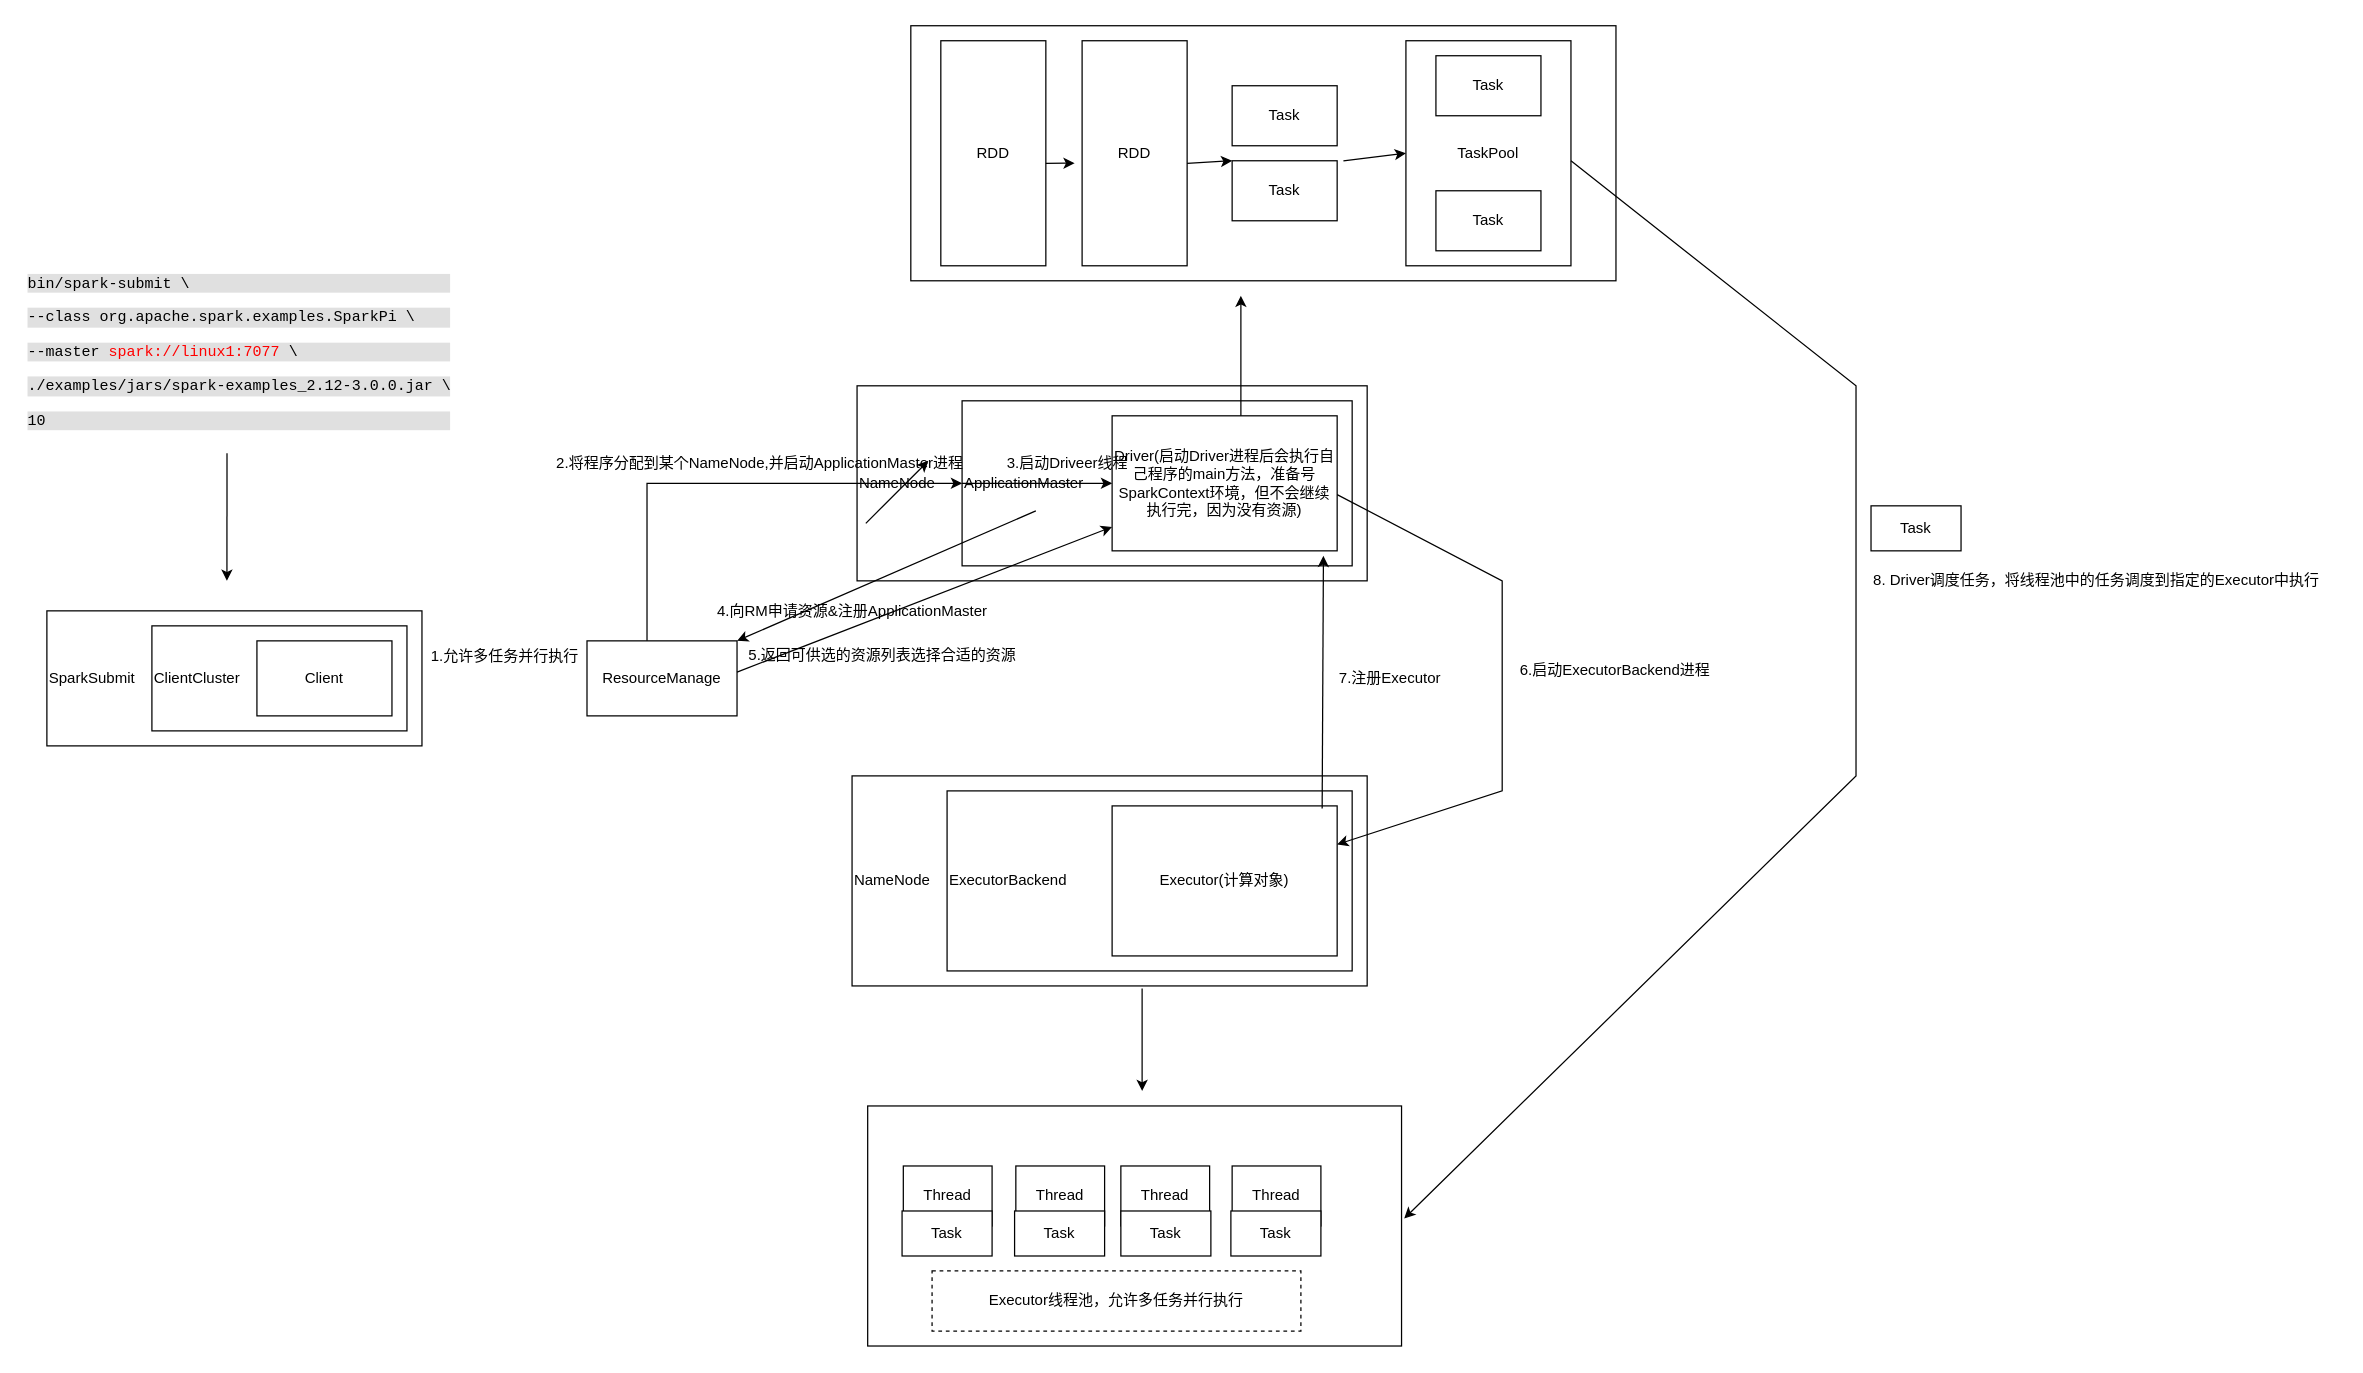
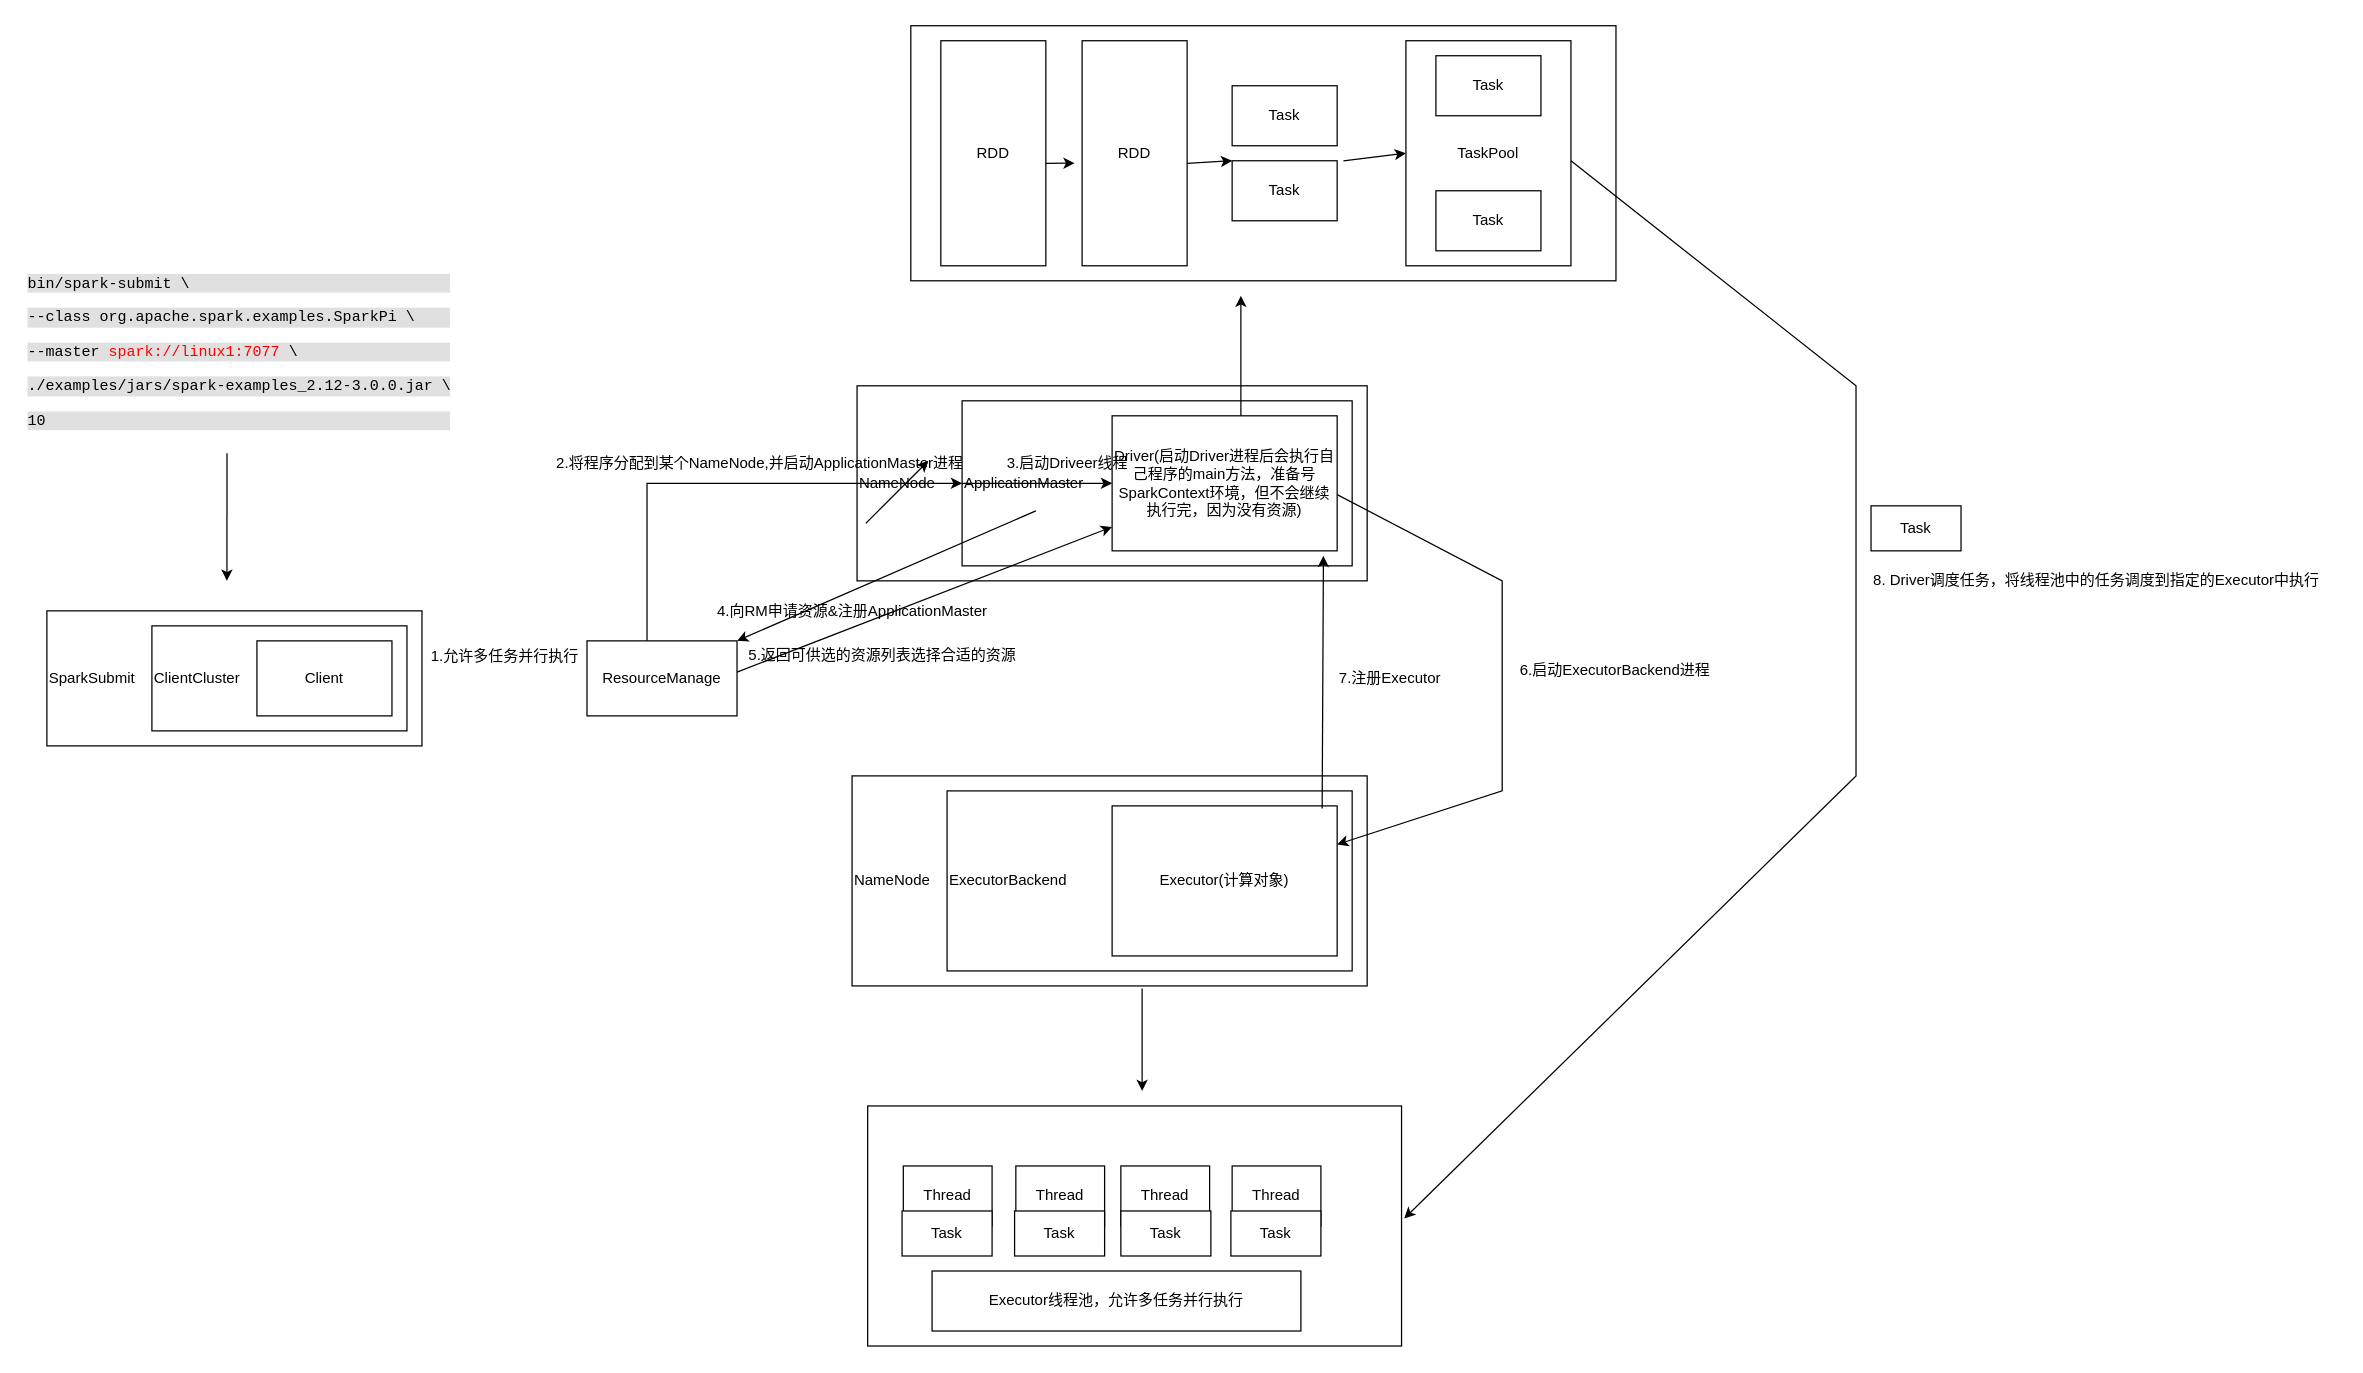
node "Executor线程池，允许多任务并行执行": style dashed -> solid
